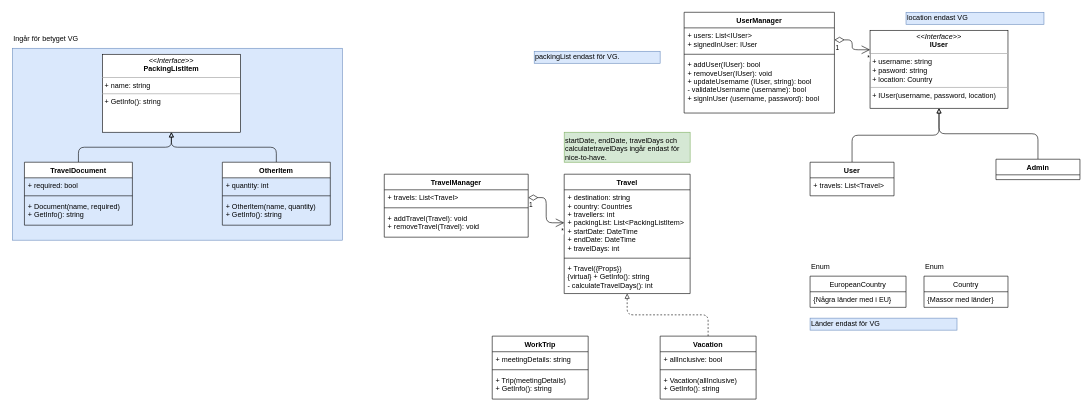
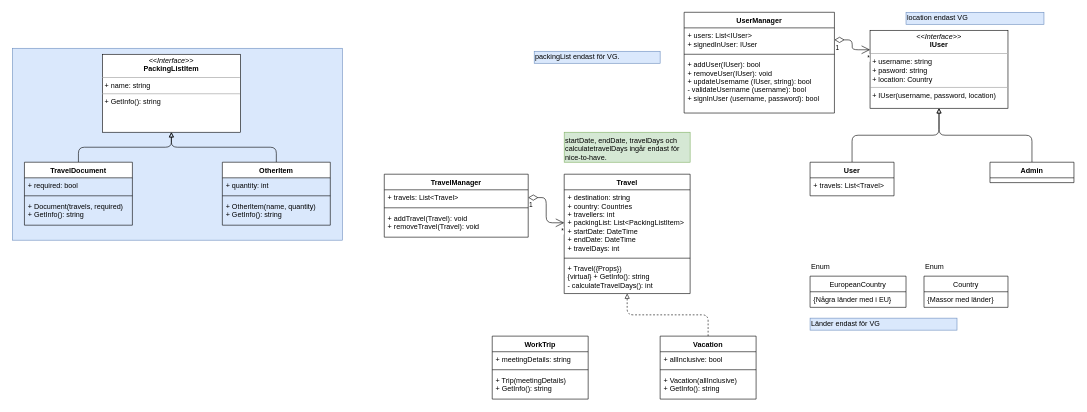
node "Ingår för betyget VG": removed
node "Admin": moved (1038, 170) -> (1032, 173)
node "+ Document(name, required) + GetInfo(): string": label "+ Document(name, required) + GetInfo(): string" -> "+ Document(travels, required) + GetInfo(): string"
